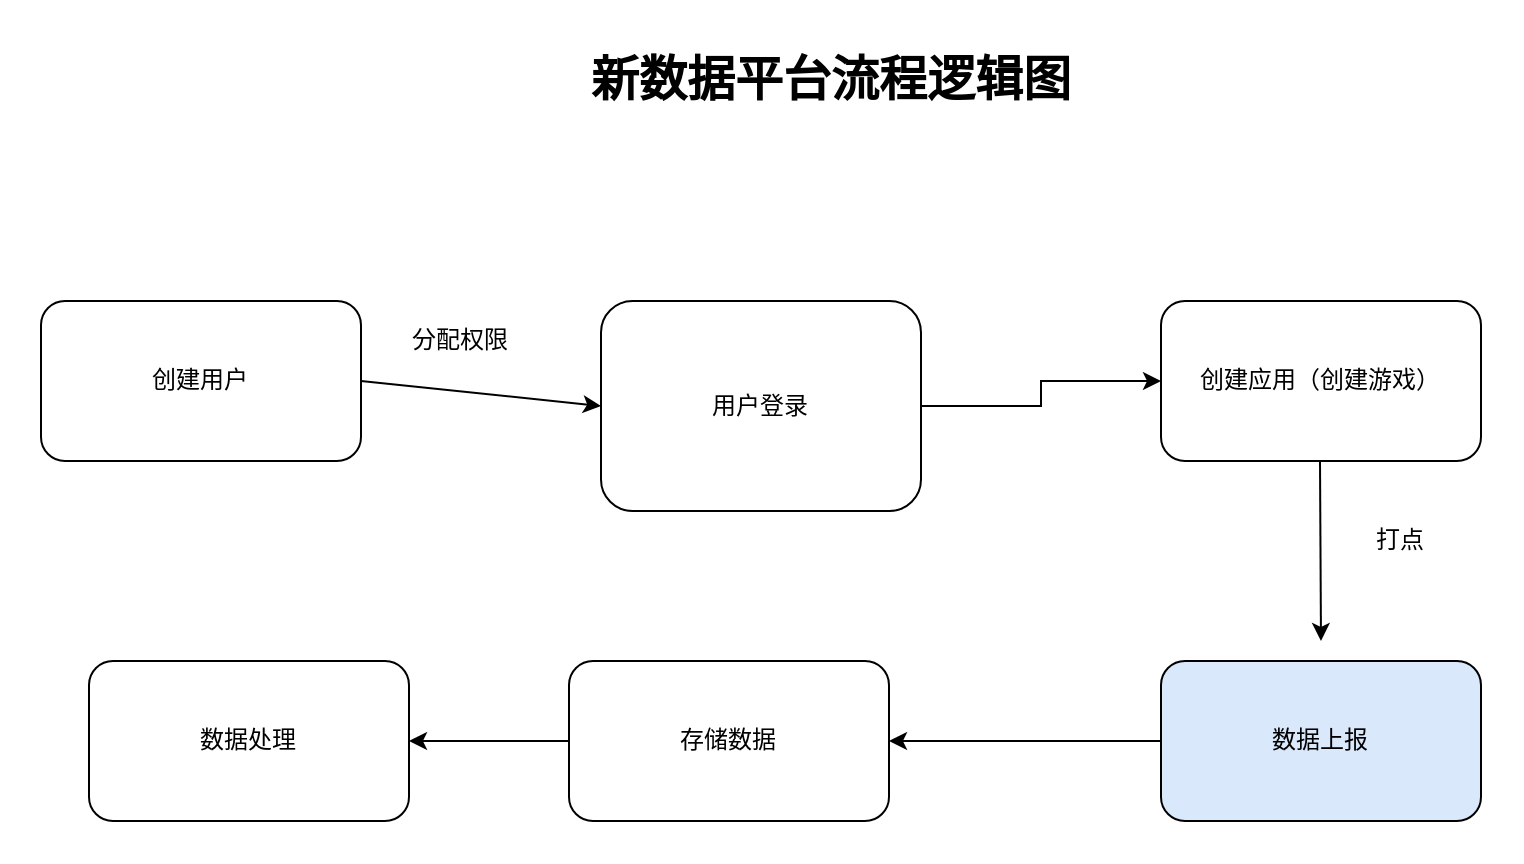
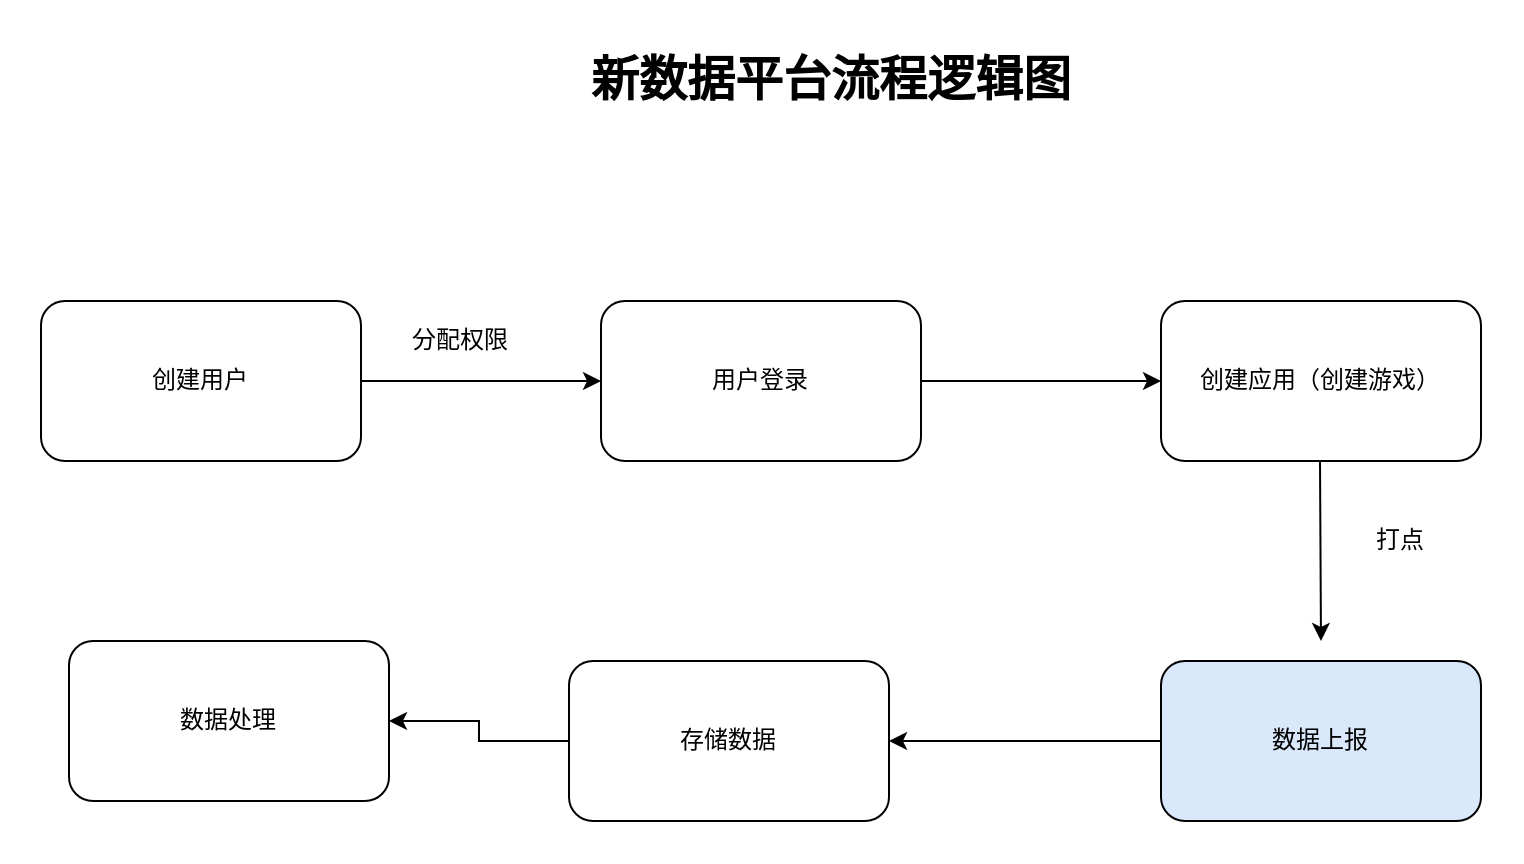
node "用户登录": size 320x210 -> 320x160
node "数据处理": moved (249, 741) -> (229, 721)
